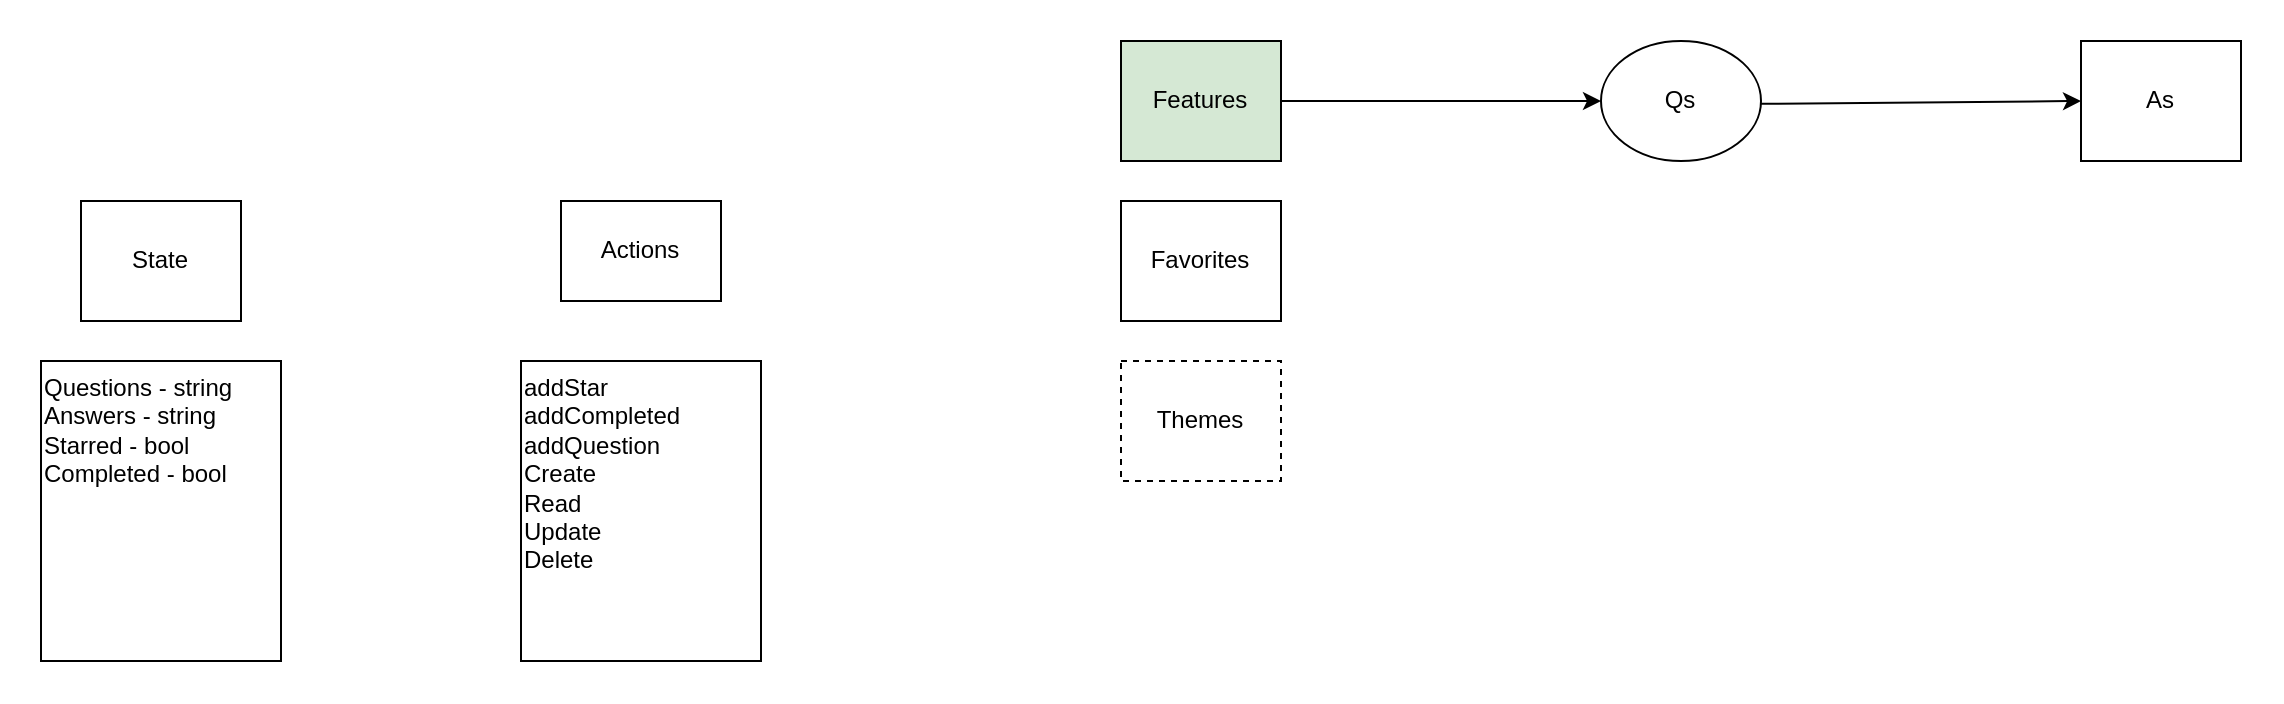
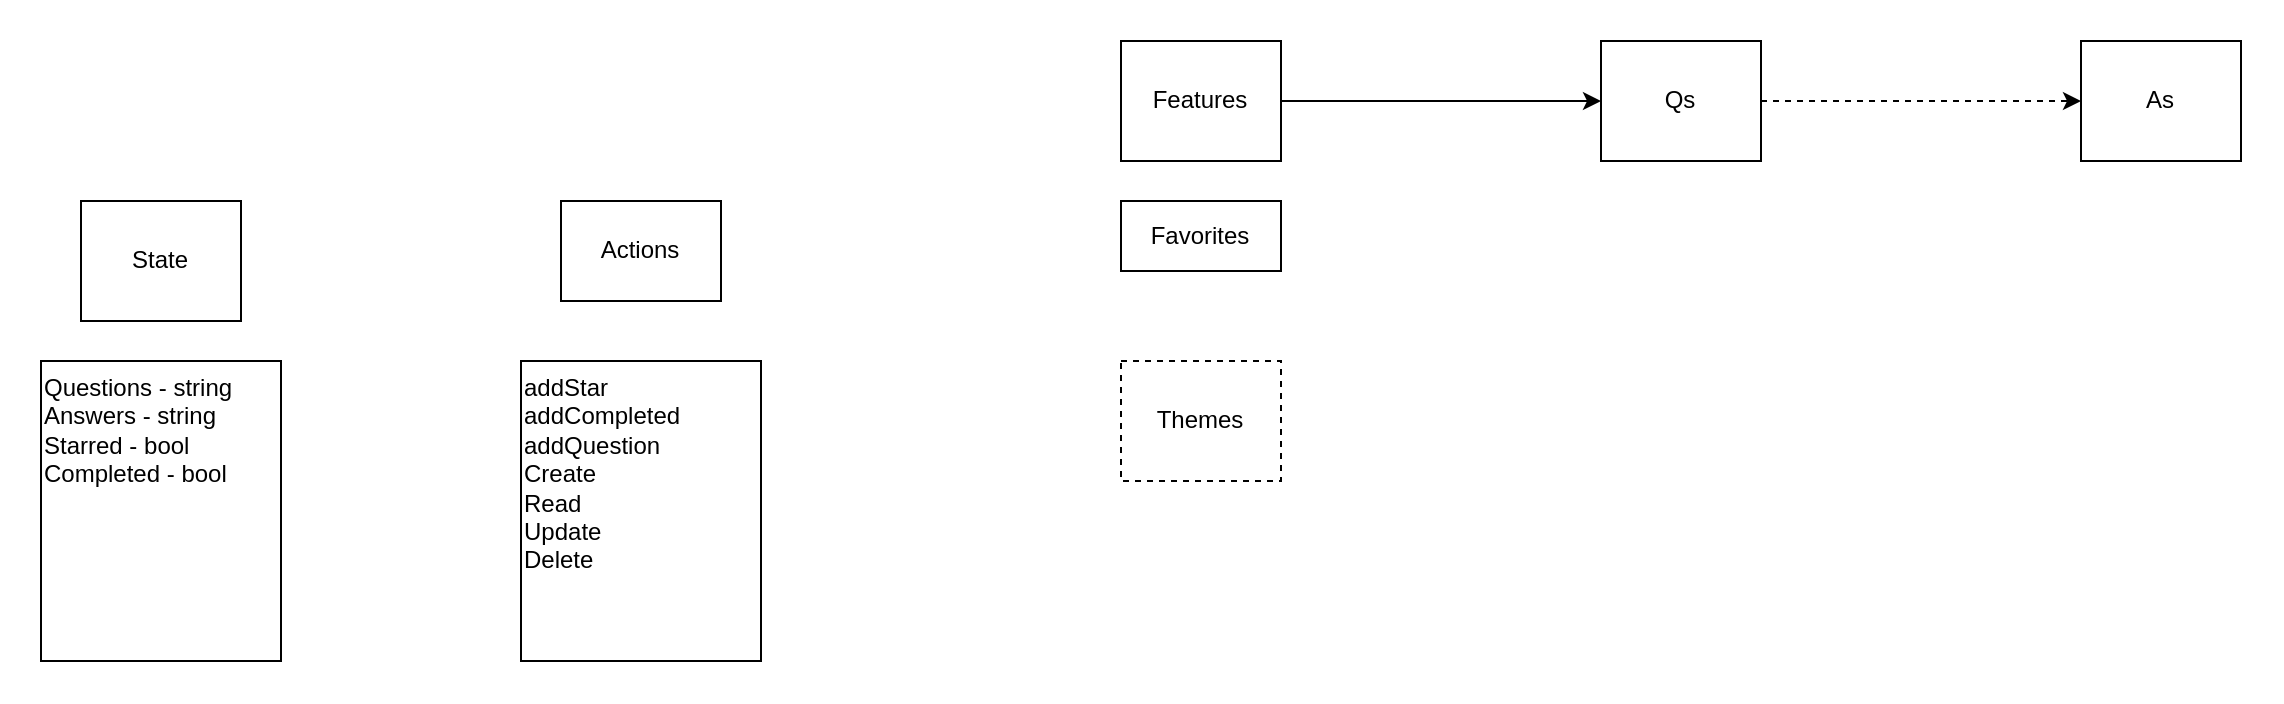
node "Features": fillcolor #d5e8d4 -> #ffffff
node "Qs": shape ellipse -> rectangle
edge "Qs" -> "As": style solid -> dashed
node "Favorites": size 160x120 -> 160x70
